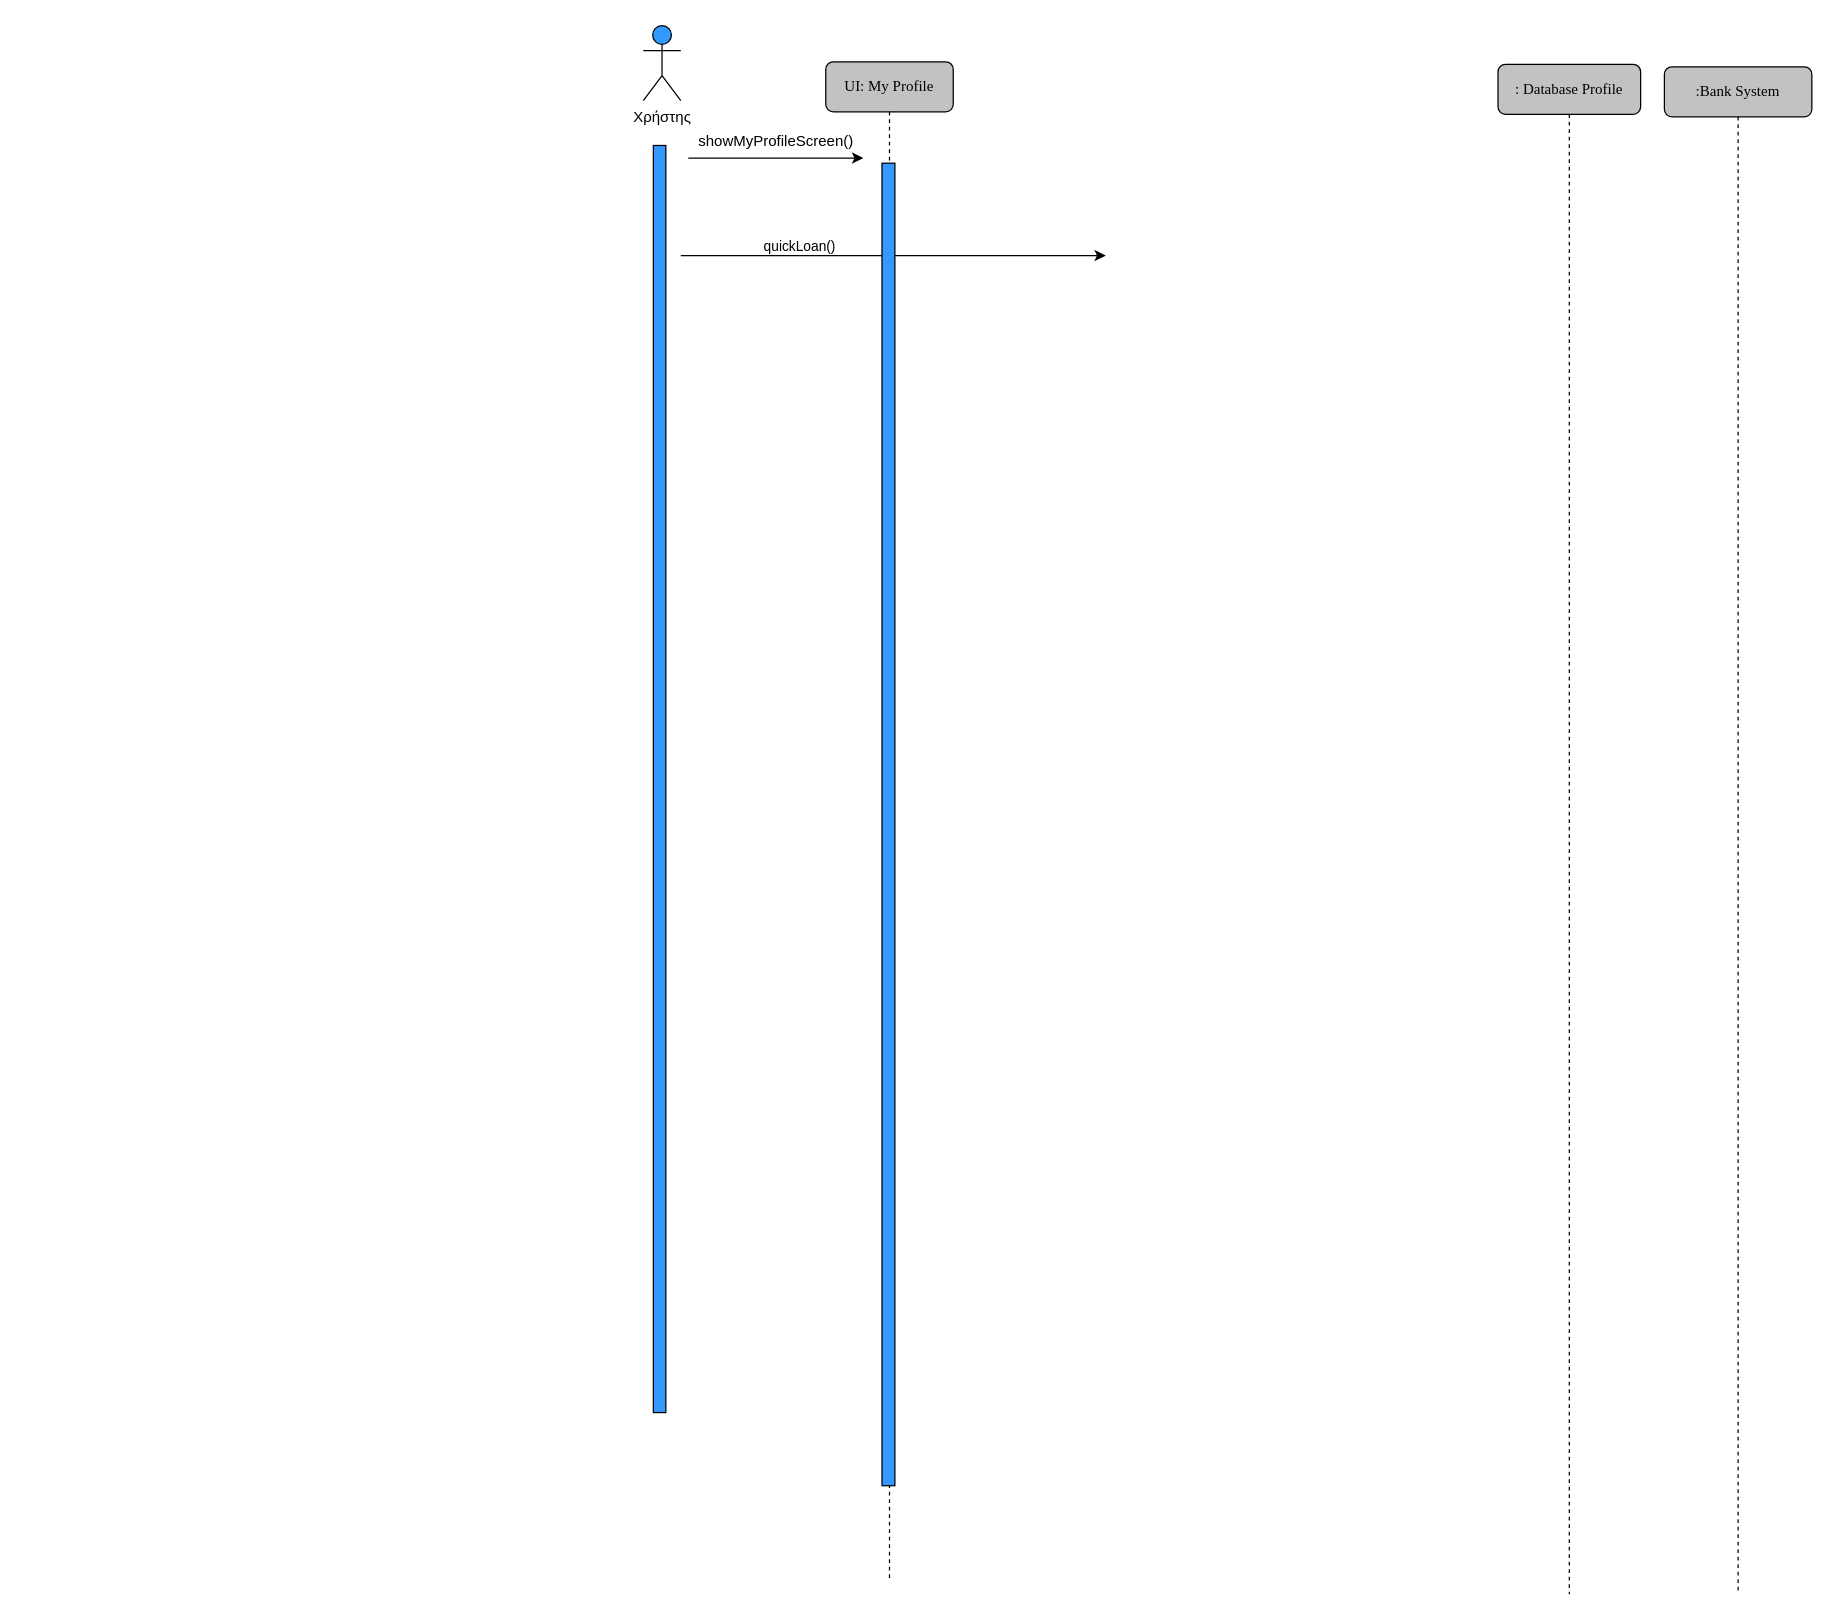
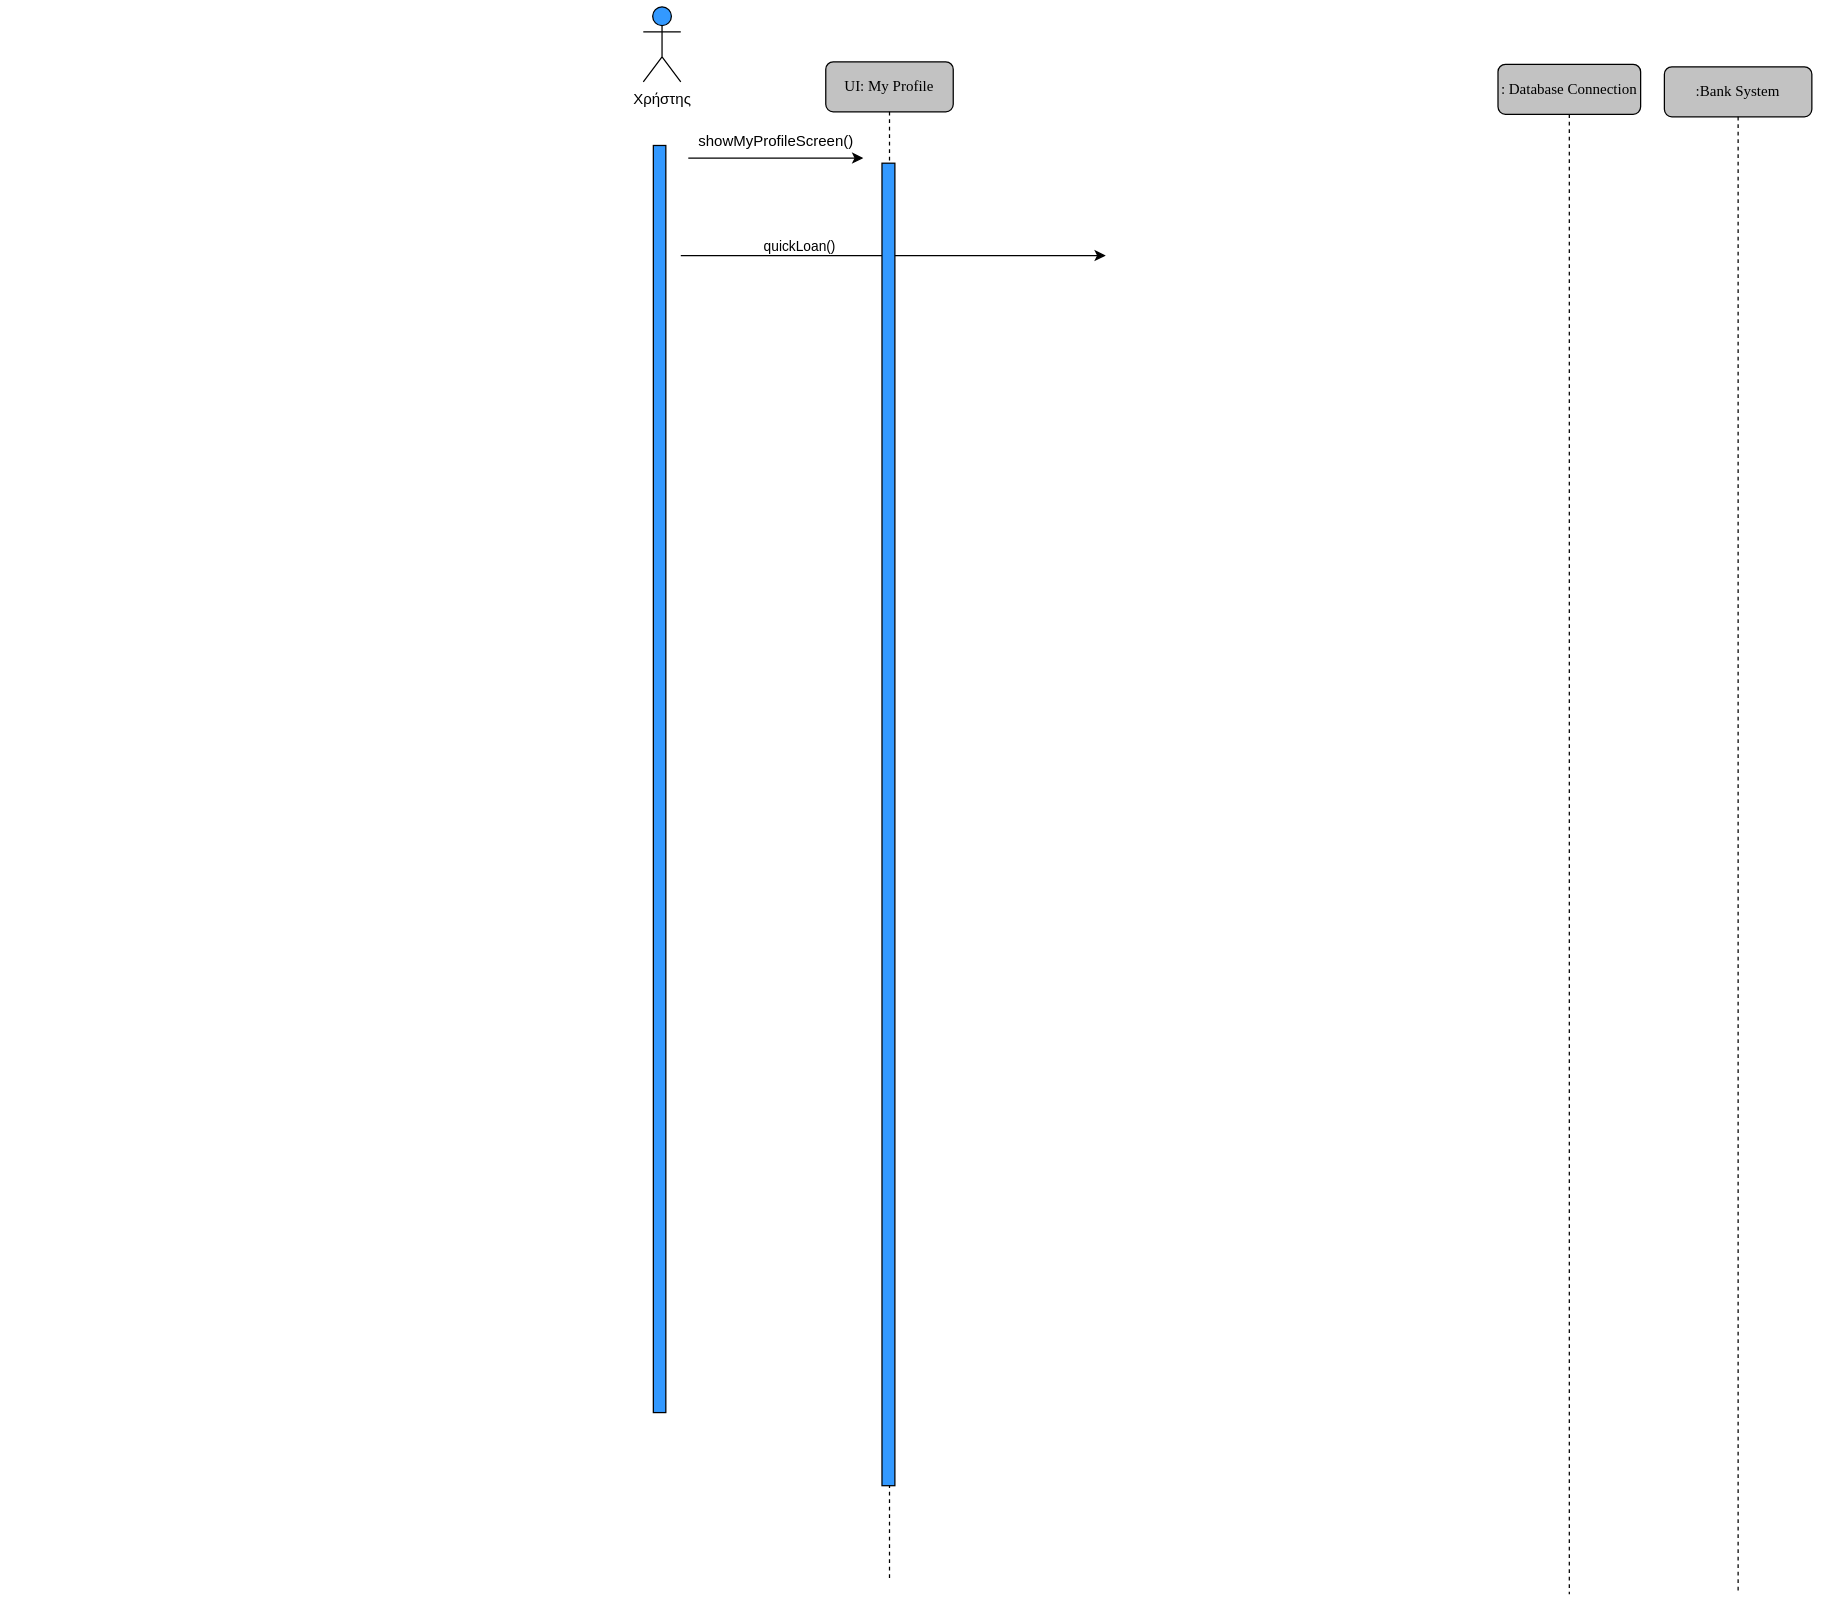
node "Χρήστης": moved (662, 63) -> (662, 44)
node ": Database Profile": label ": Database Profile" -> ": Database Connection"
